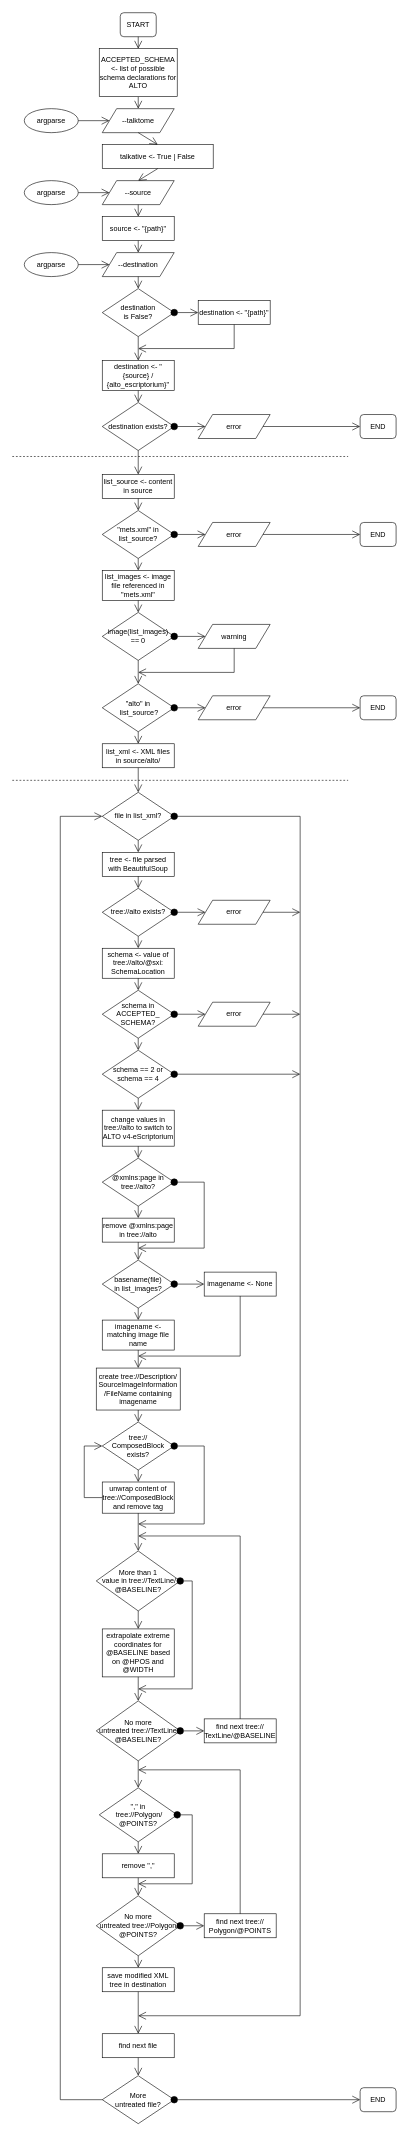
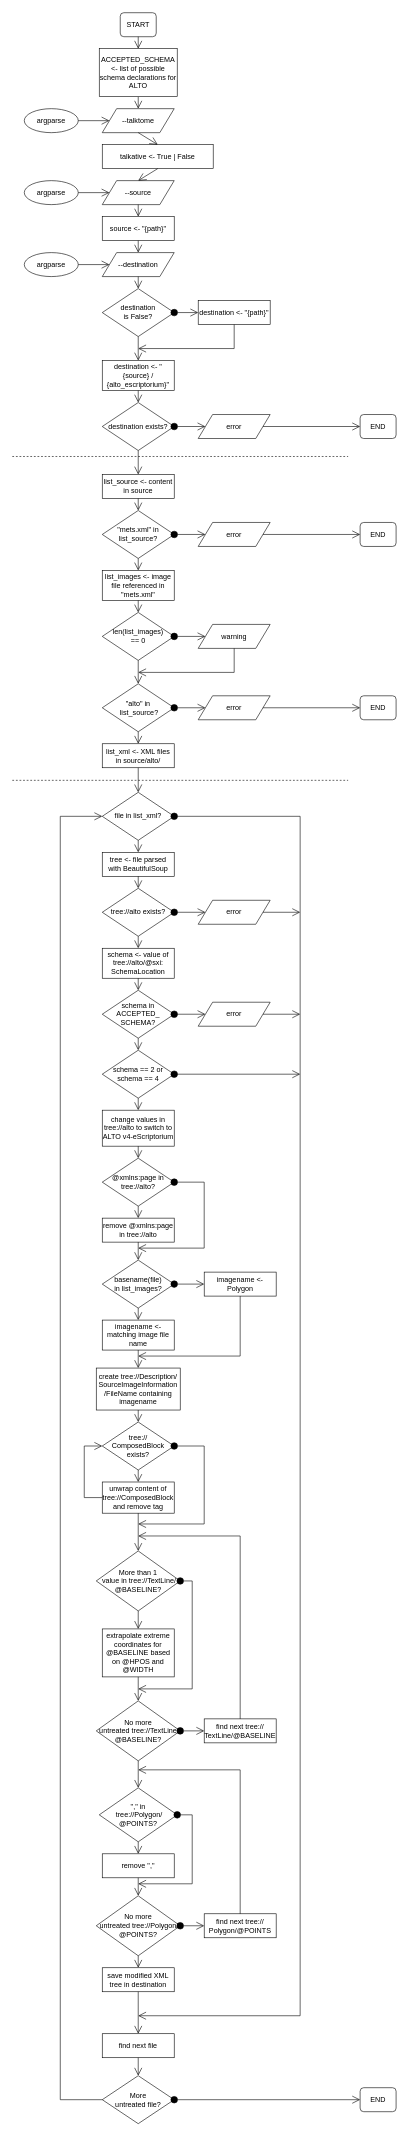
node "image(list_images) == 0": label "image(list_images) == 0" -> "len(list_images) == 0"
node "imagename <- None": label "imagename <- None" -> "imagename <- Polygon"
